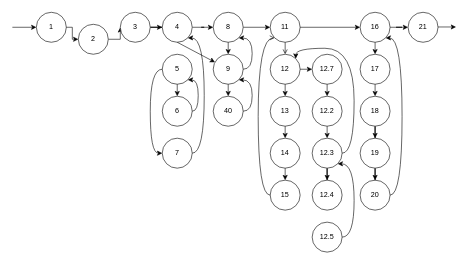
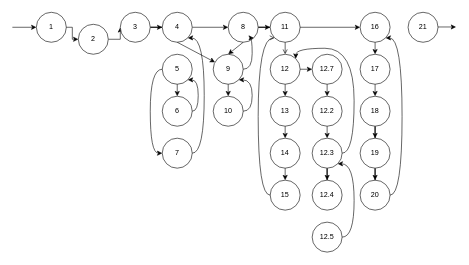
node "8": moved (228, 27) -> (243, 27)
edge "16" -> "21": removed
node "40": label "40" -> "10"
